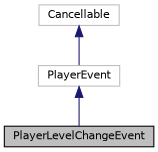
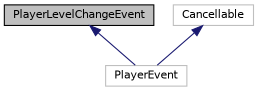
edge "PlayerLevelChangeEvent" -> "PlayerEvent": reversed
